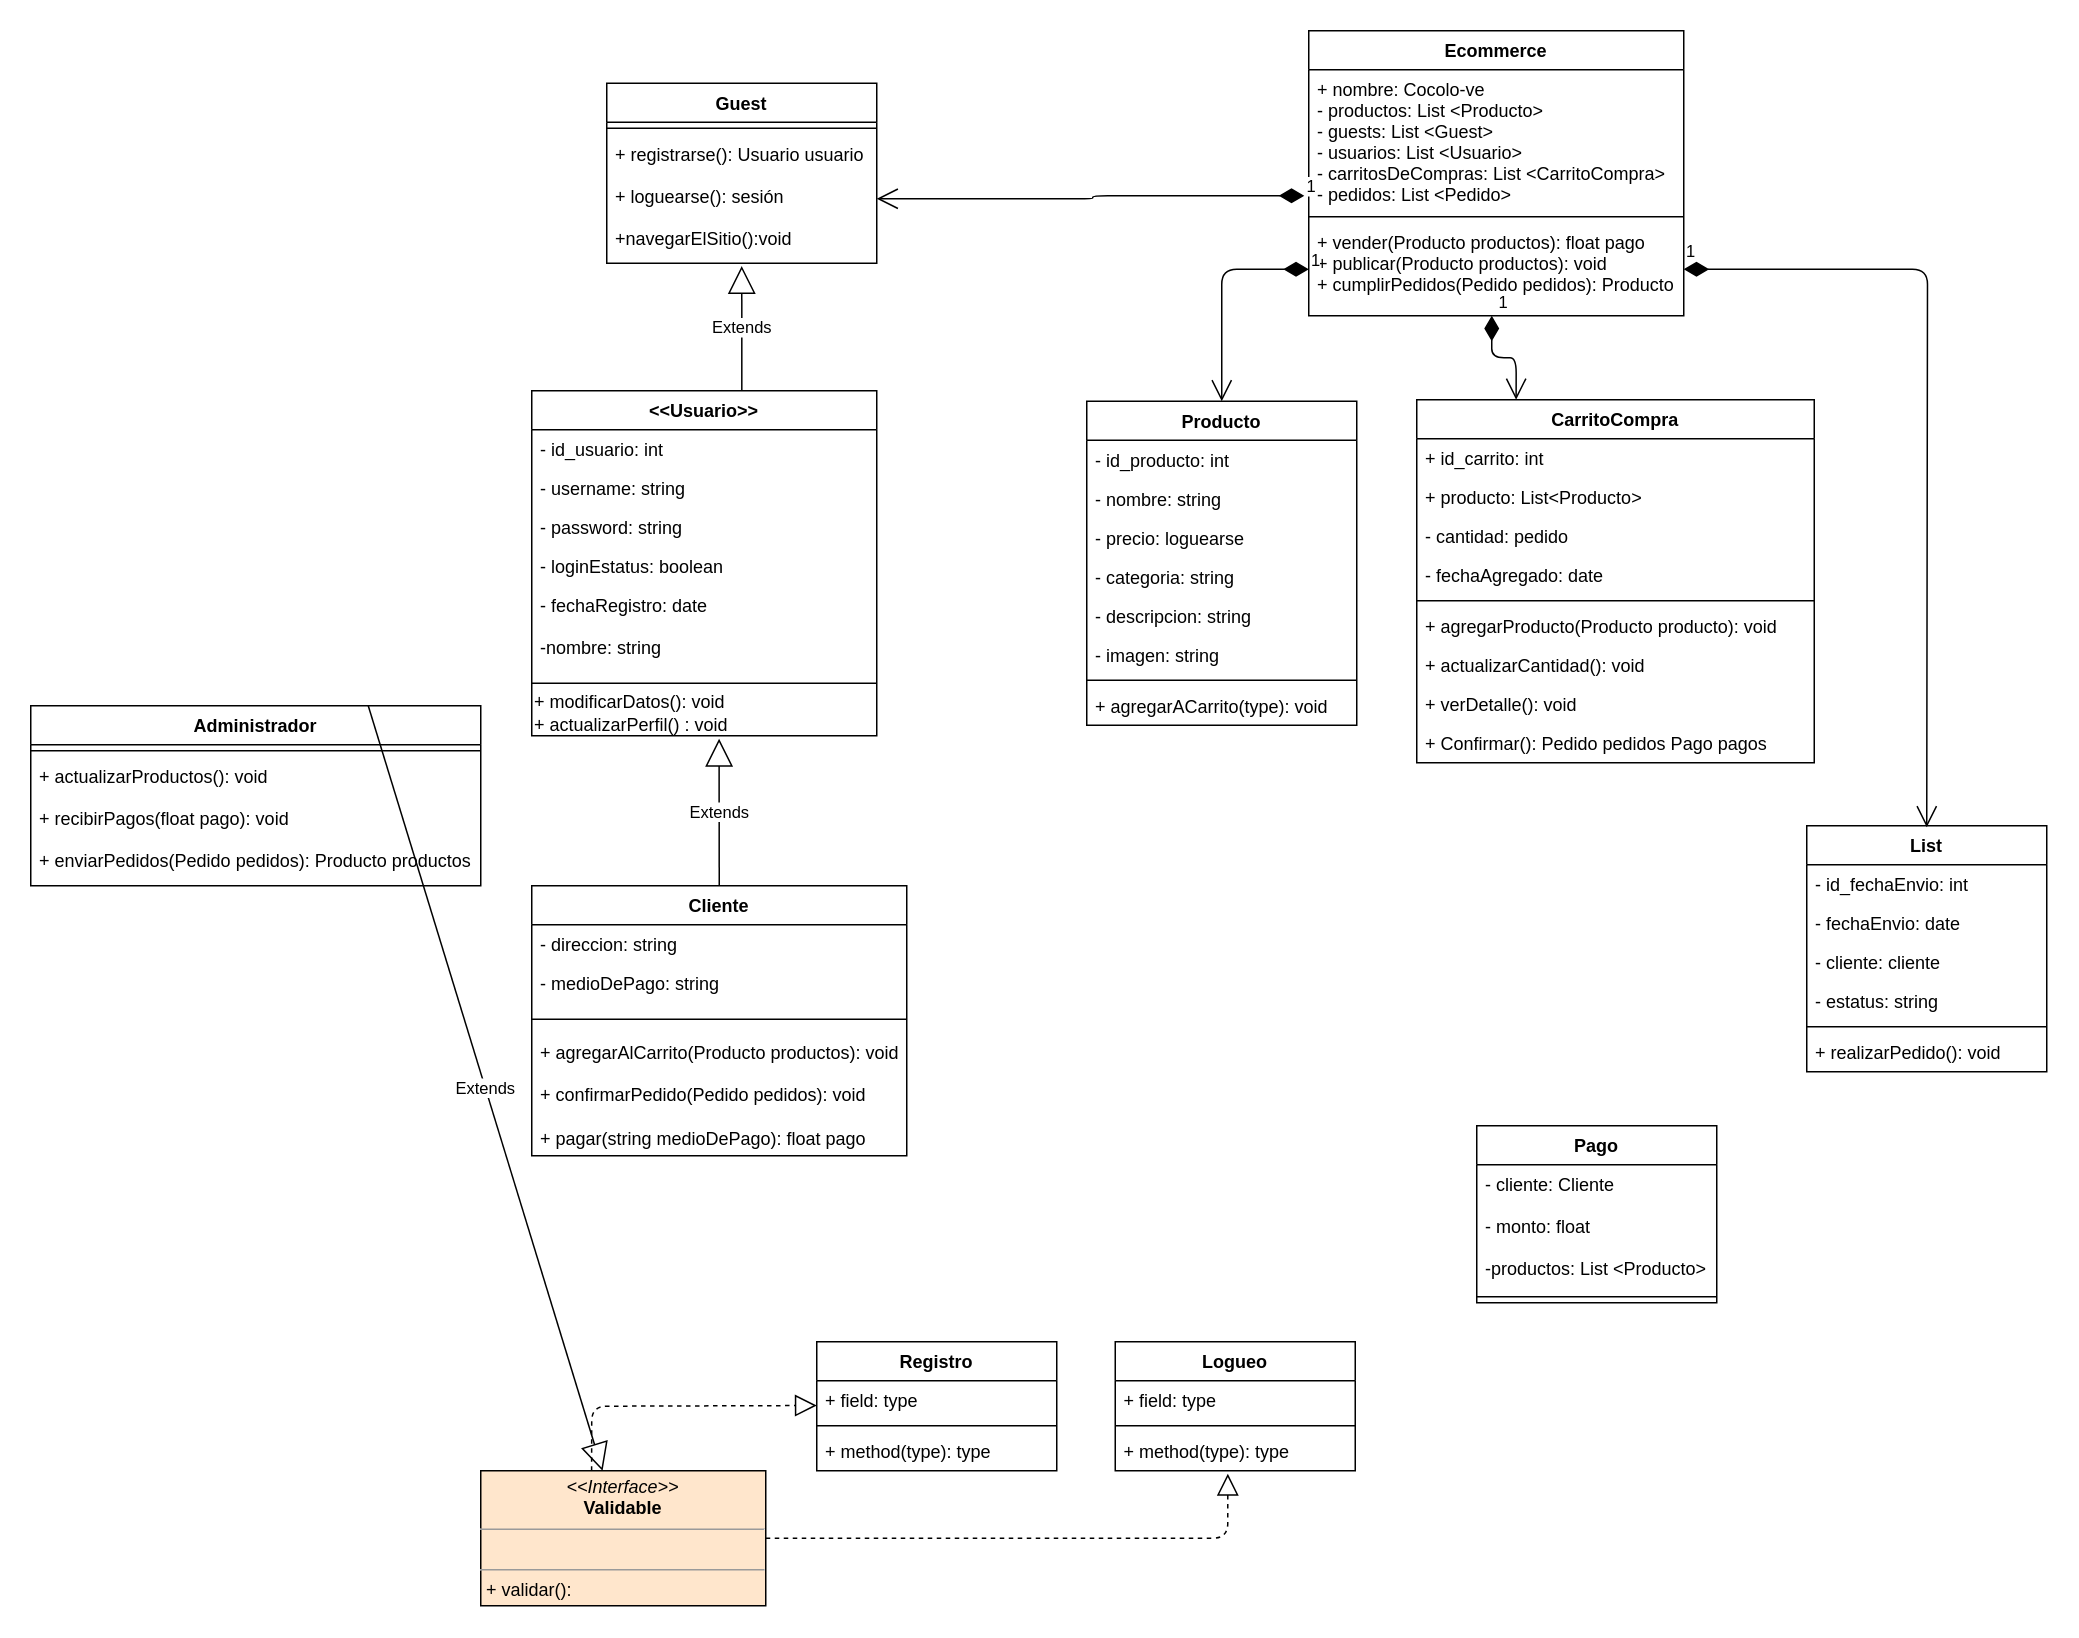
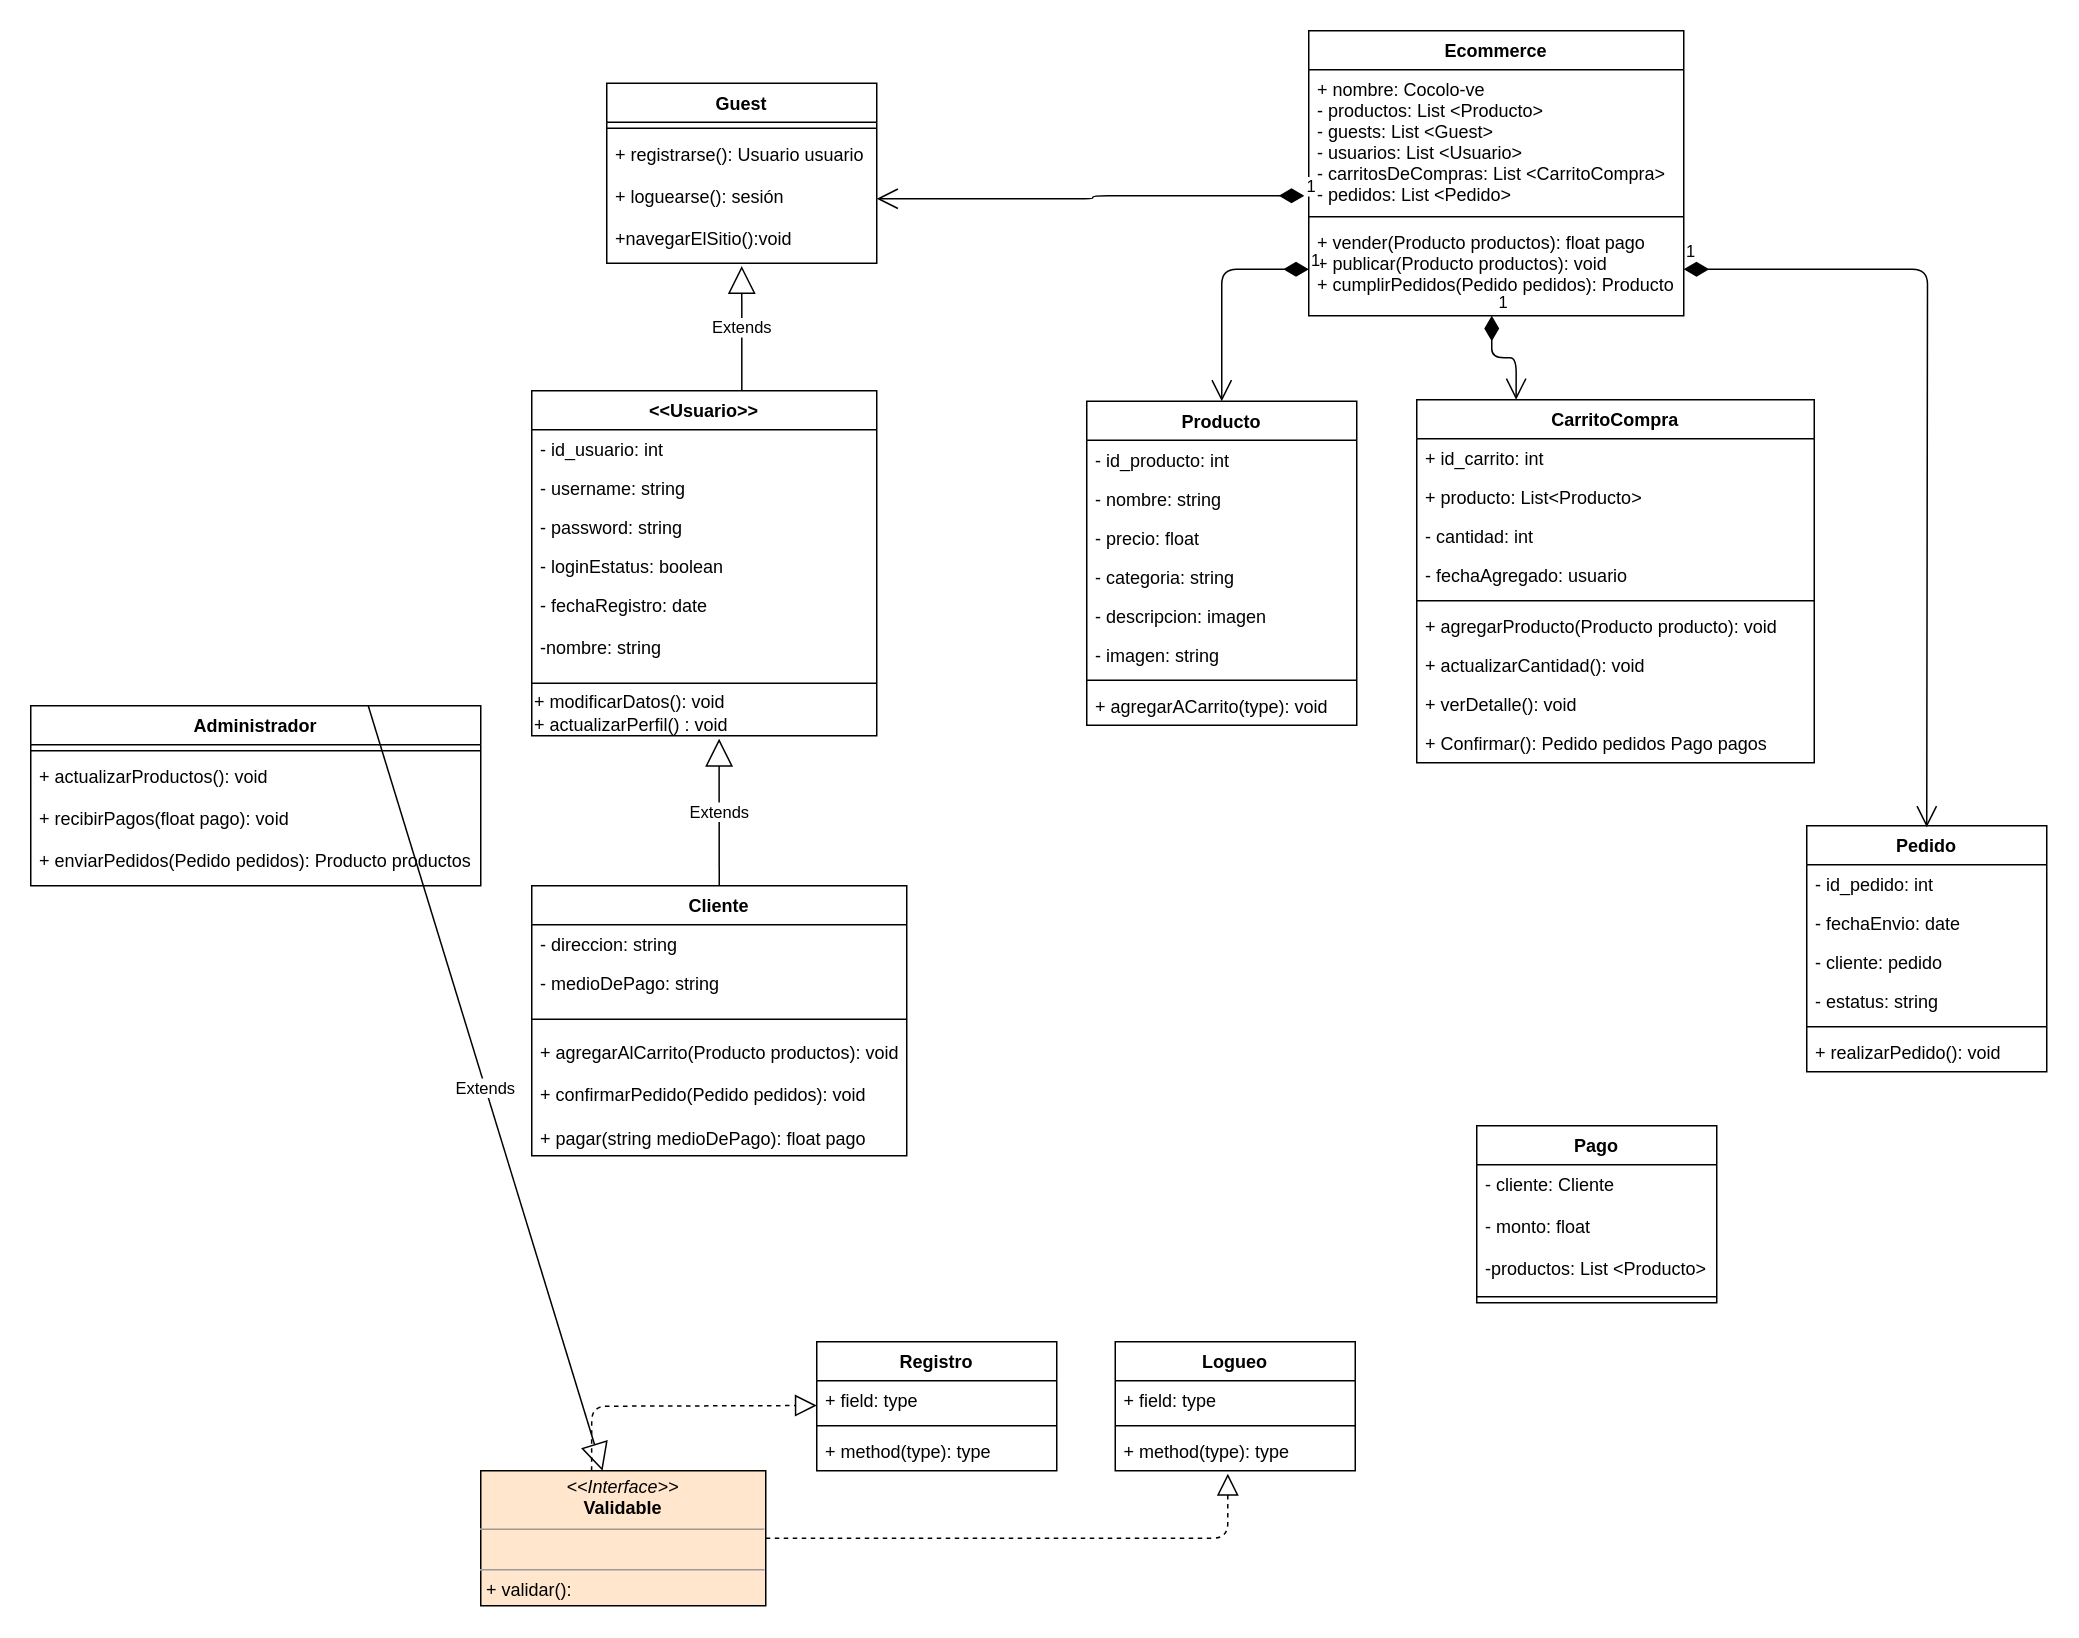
node "- cantidad: pedido": label "- cantidad: pedido" -> "- cantidad: int"
node "- precio: loguearse": label "- precio: loguearse" -> "- precio: float"
node "- fechaAgregado: date": label "- fechaAgregado: date" -> "- fechaAgregado: usuario"
node "- descripcion: string": label "- descripcion: string" -> "- descripcion: imagen"
node "List": label "List" -> "Pedido"
node "- id_fechaEnvio: int": label "- id_fechaEnvio: int" -> "- id_pedido: int"
node "- cliente: cliente": label "- cliente: cliente" -> "- cliente: pedido"
